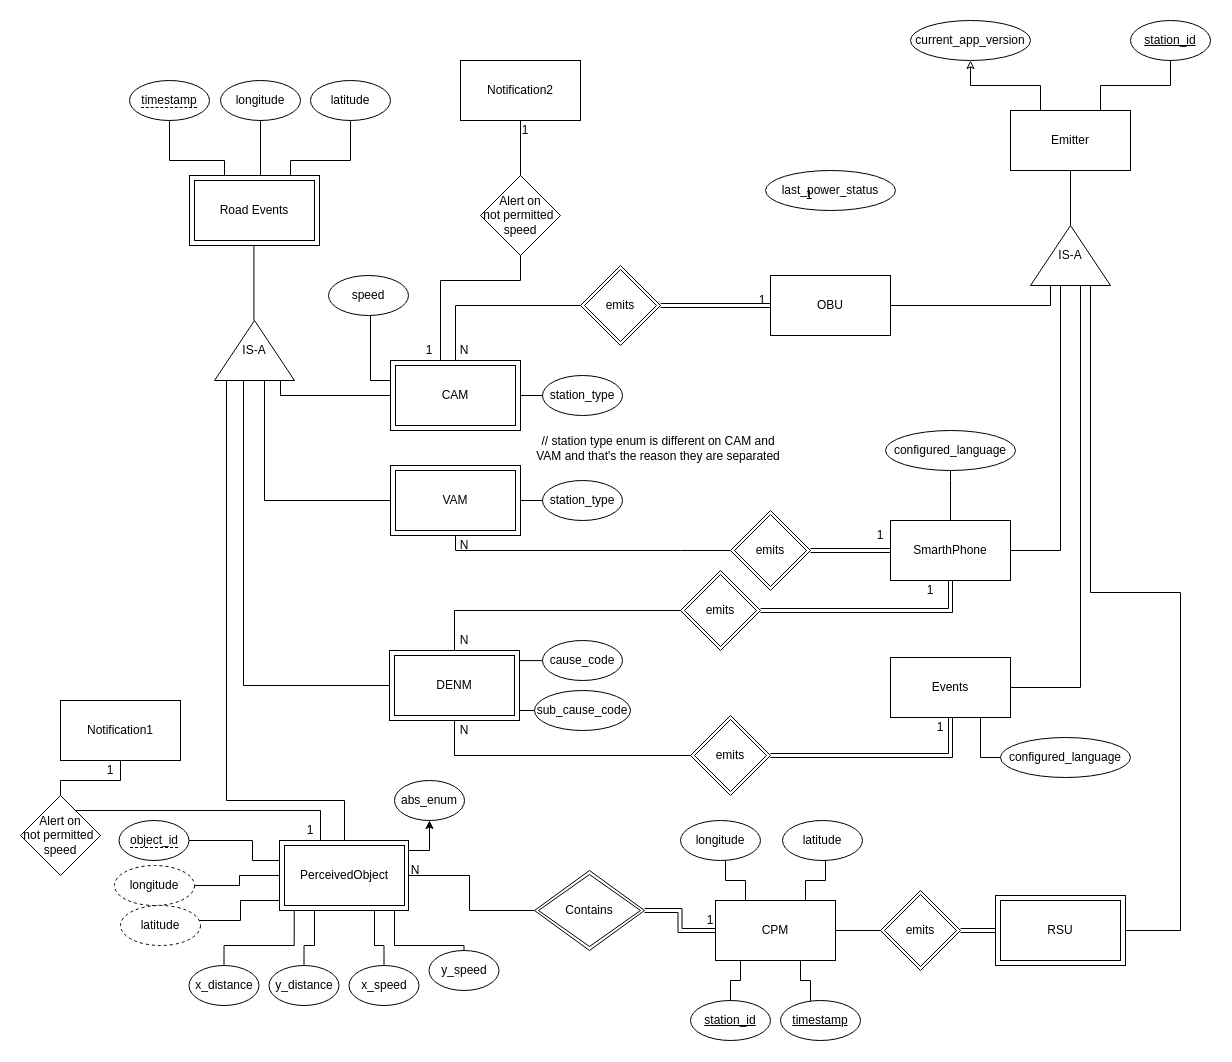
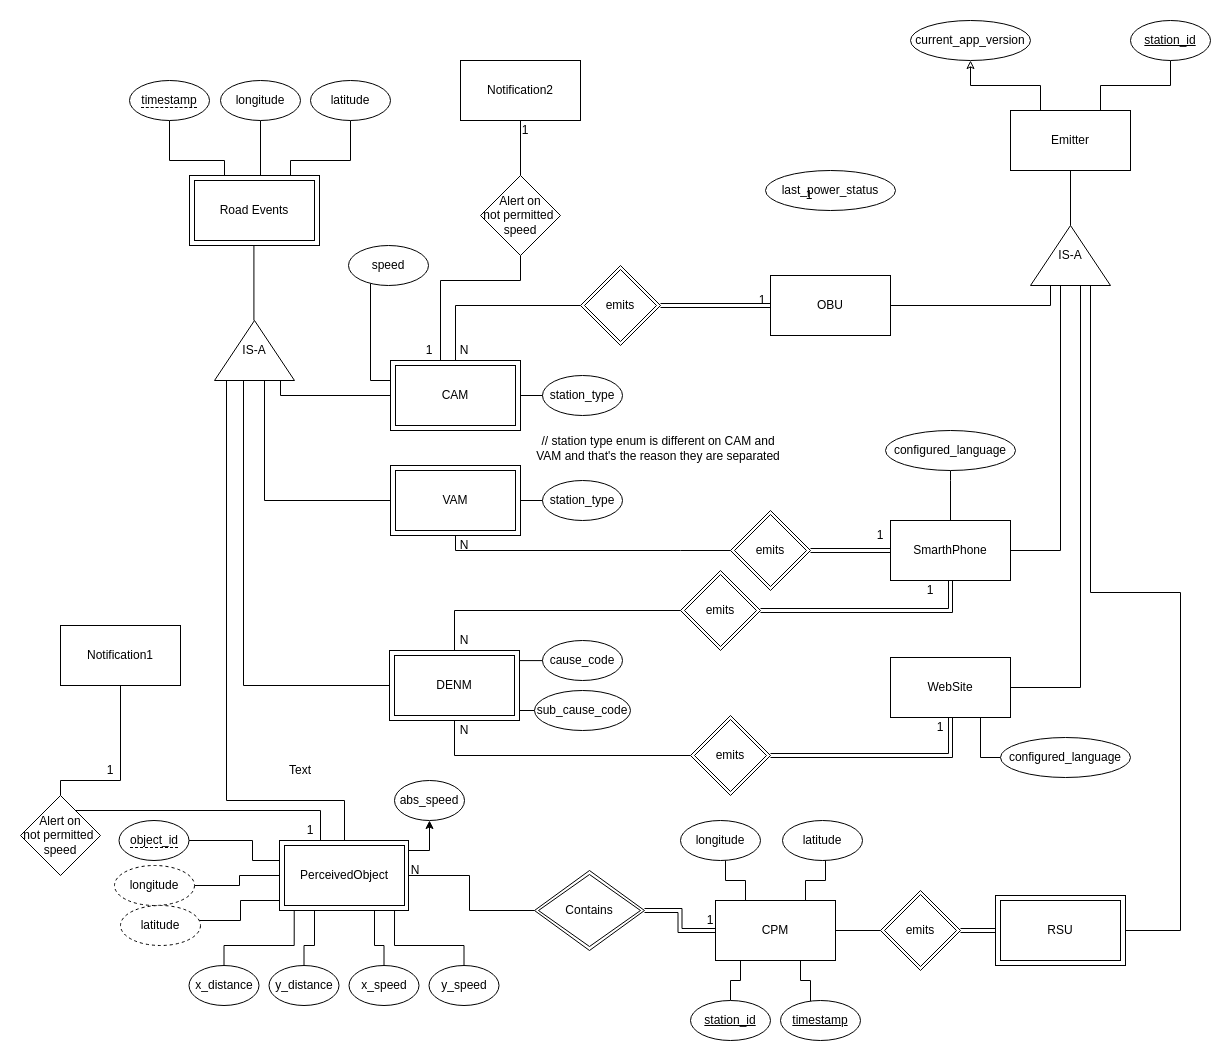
node "speed": moved (369, 296) -> (389, 266)
node "Events": label "Events" -> "WebSite"
node "Notification1": moved (121, 731) -> (121, 656)
node "Text": added
node "abs_enum": label "abs_enum" -> "abs_speed"
node "y_speed": moved (464, 971) -> (464, 986)
